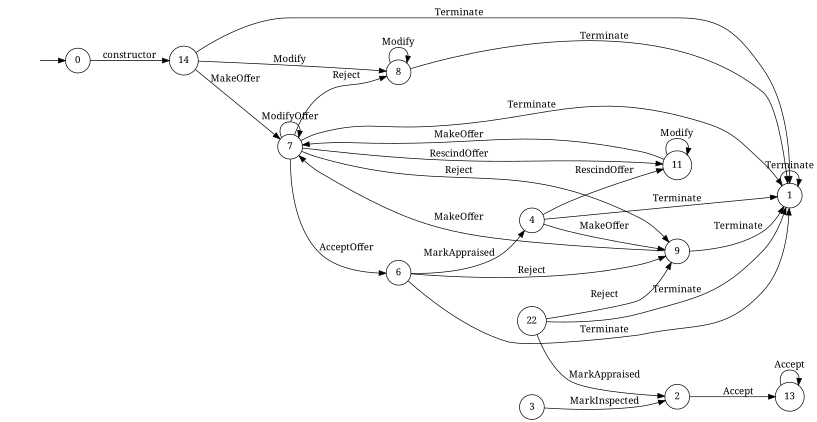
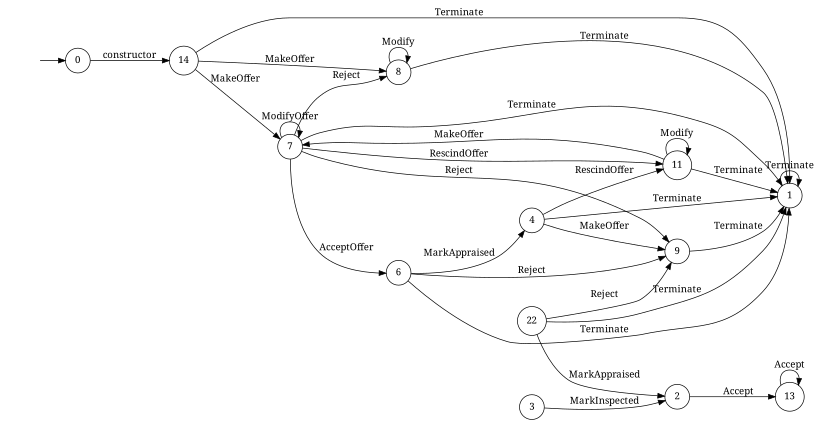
edge "14" -> "8": label "Modify" -> "MakeOffer"
edge "11" -> "1": added, label "Terminate"
edge "9" -> "7": removed, label "MakeOffer"
